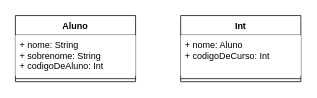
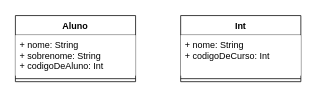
node "+ nome: Aluno + codigoDeCurso: Int": label "+ nome: Aluno + codigoDeCurso: Int" -> "+ nome: String + codigoDeCurso: Int"
